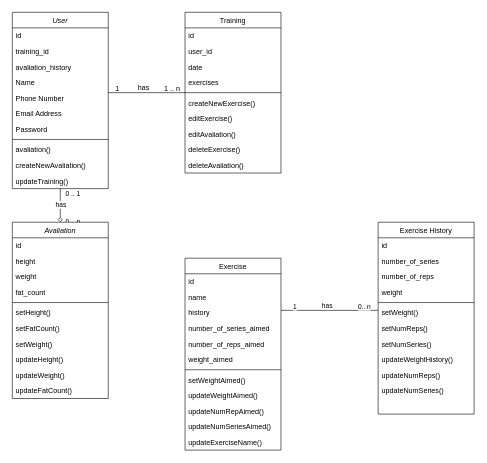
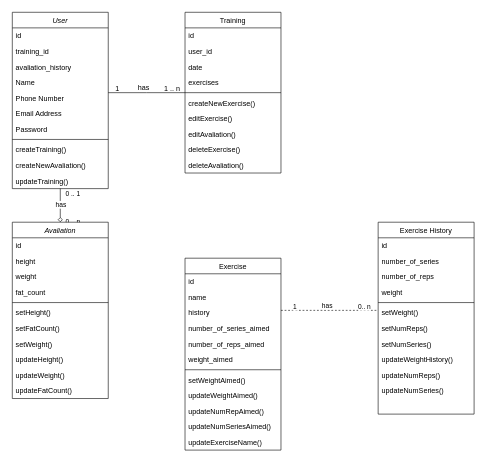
node "avaliation()": label "avaliation()" -> "createTraining()"
edge "Exercise History" -- "Exercise": style solid -> dashed
